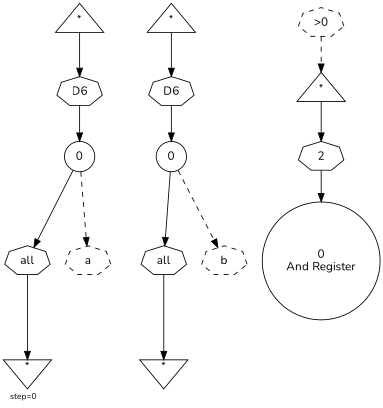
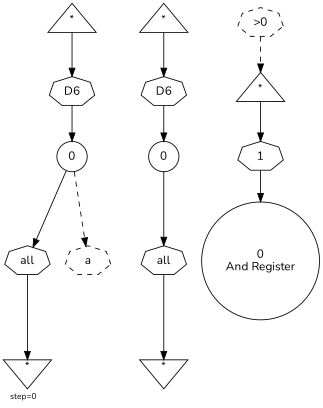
node "2": label "2" -> "1"
node "b": removed
